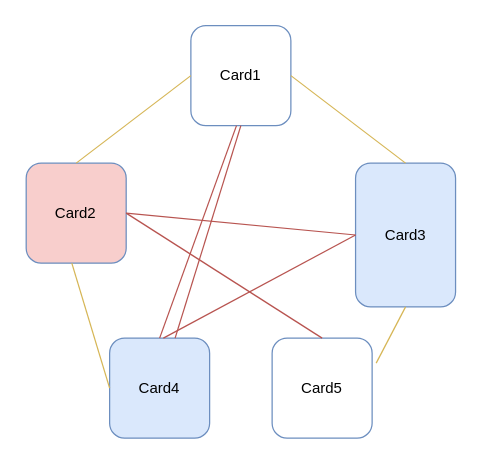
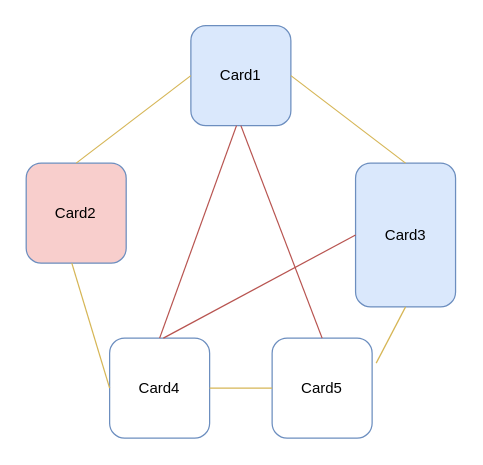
node "Card1": fillcolor #ffffff -> #dae8fc
edge "Card2" -- "Card3": removed
edge "Card1" -- "Card4": now "Card1" -- "Card5"
edge "Card2" -- "Card5": removed
node "Card4": fillcolor #dae8fc -> #ffffff
edge "Card4" -- "Card5": added
